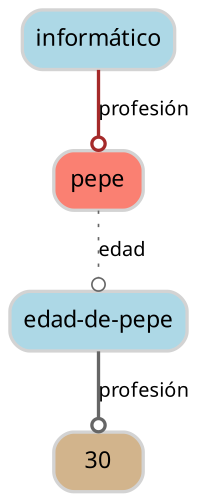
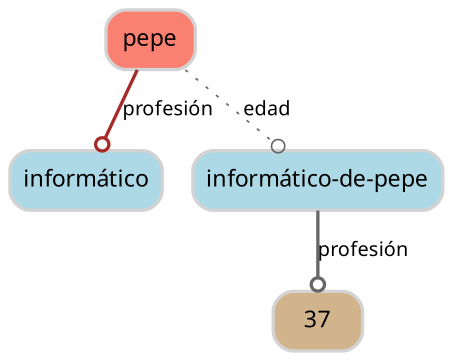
edge "informático" -> "pepe": reversed
node "edad-de-pepe": label "edad-de-pepe" -> "informático-de-pepe"
node "30": label "30" -> "37"
